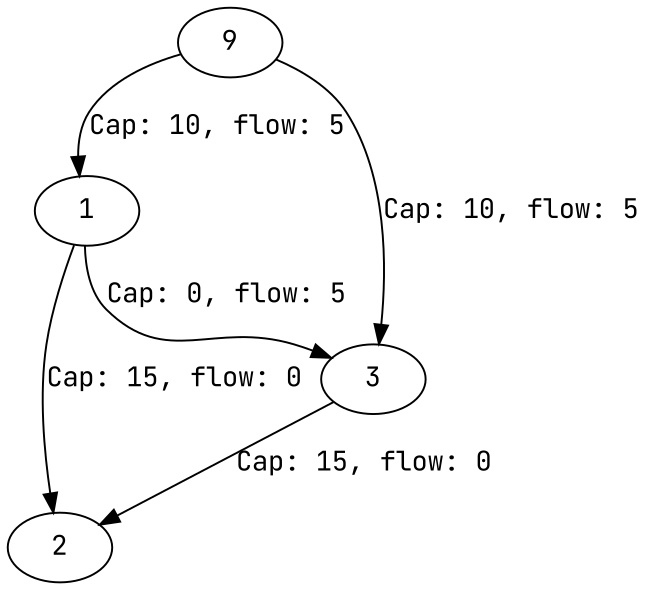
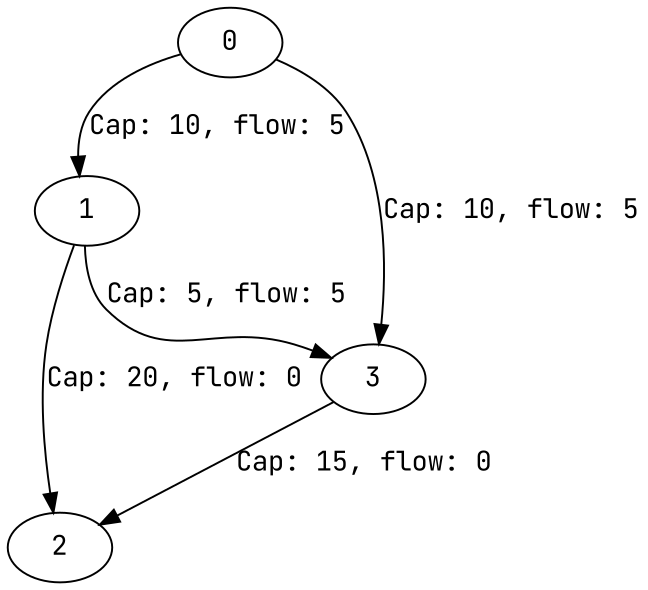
node "9": label "9" -> "0"
edge "1" -> "3": label "Cap: 0, flow: 5" -> "Cap: 5, flow: 5"
edge "1" -> "2": label "Cap: 15, flow: 0" -> "Cap: 20, flow: 0"
